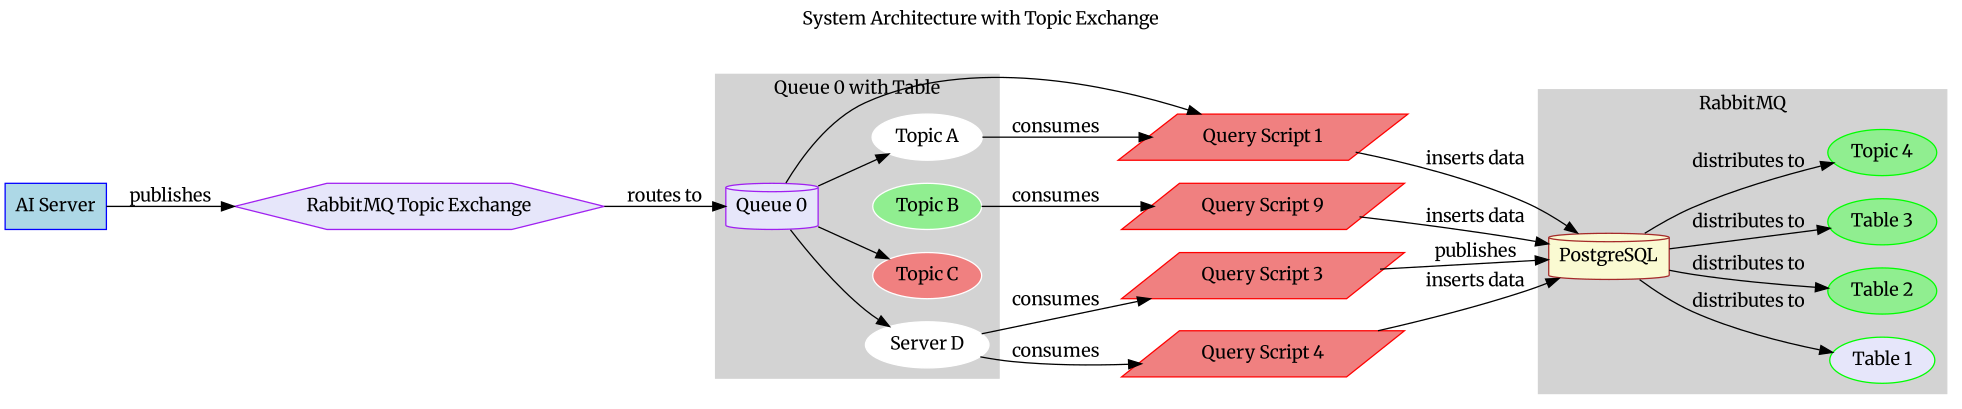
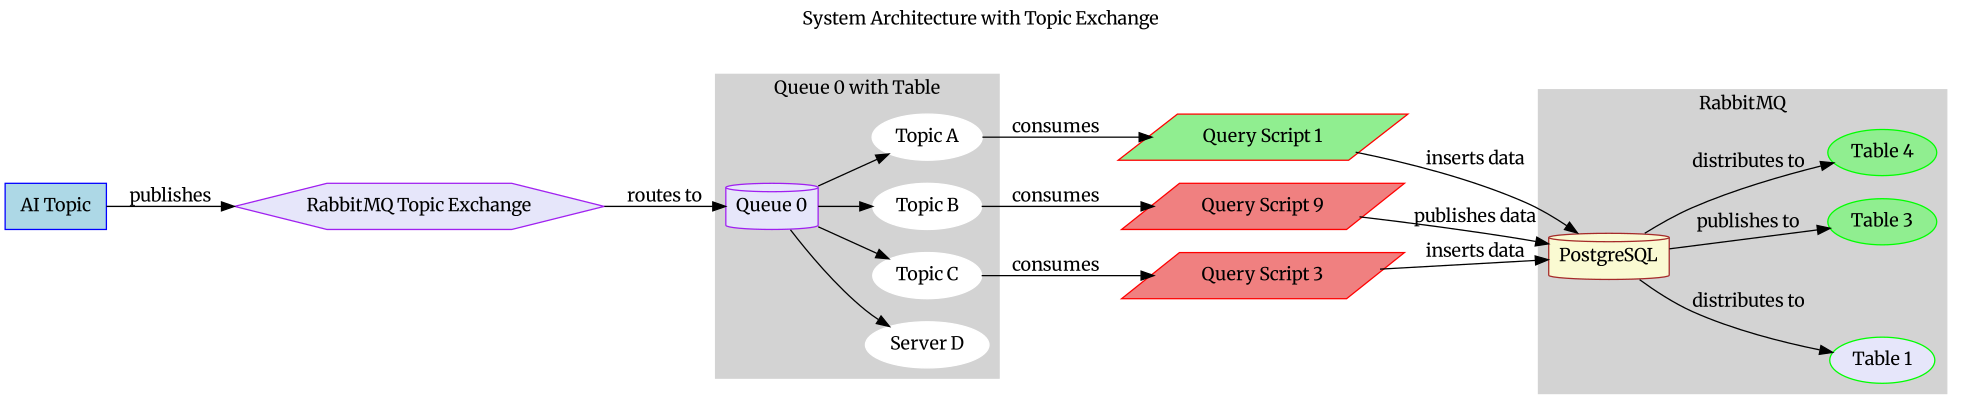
edge "Queue 0" -> "Query Script 1": now "Queue 0" -> "Topic B"
node "Query Script 1": fillcolor lightcoral -> lightgreen
node "Topic 4": label "Topic 4" -> "Table 4"
node "AI Server": label "AI Server" -> "AI Topic"
node "Topic B": fillcolor lightgreen -> white
edge "Query Script 9" -> "PostgreSQL": label "inserts data" -> "publishes data"
edge "PostgreSQL" -> "Table 3": label "distributes to" -> "publishes to"
edge "Query Script 3" -> "PostgreSQL": label "publishes" -> "inserts data"
node "Topic C": fillcolor lightcoral -> white
node "Table 2": removed
edge "Server D" -> "Query Script 3": now "Topic C" -> "Query Script 3"
node "Query Script 4": removed
